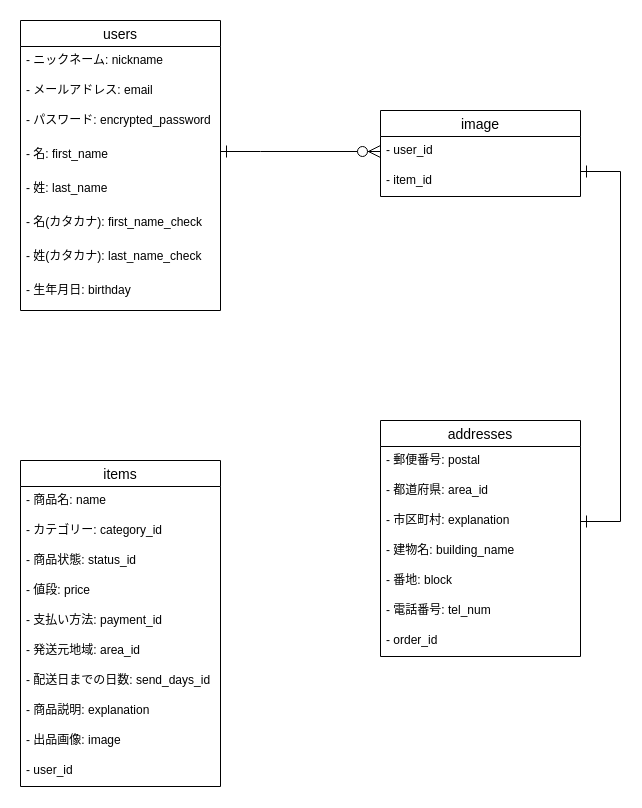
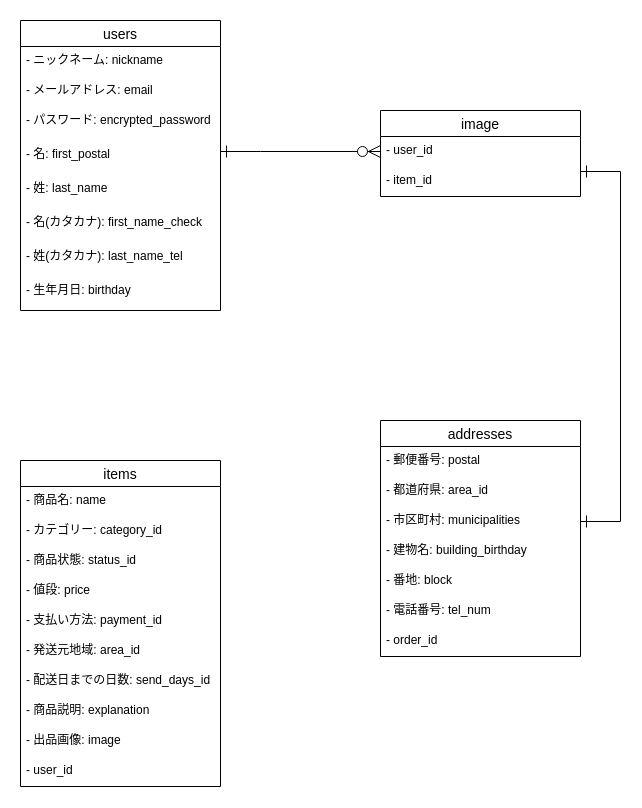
node "- 名: first_name": label "- 名: first_name" -> "- 名: first_postal"
node "- 姓(カタカナ): last_name_check": label "- 姓(カタカナ): last_name_check" -> "- 姓(カタカナ): last_name_tel"
node "- 市区町村: explanation": label "- 市区町村: explanation" -> "- 市区町村: municipalities"
node "- 建物名: building_name": label "- 建物名: building_name" -> "- 建物名: building_birthday"
